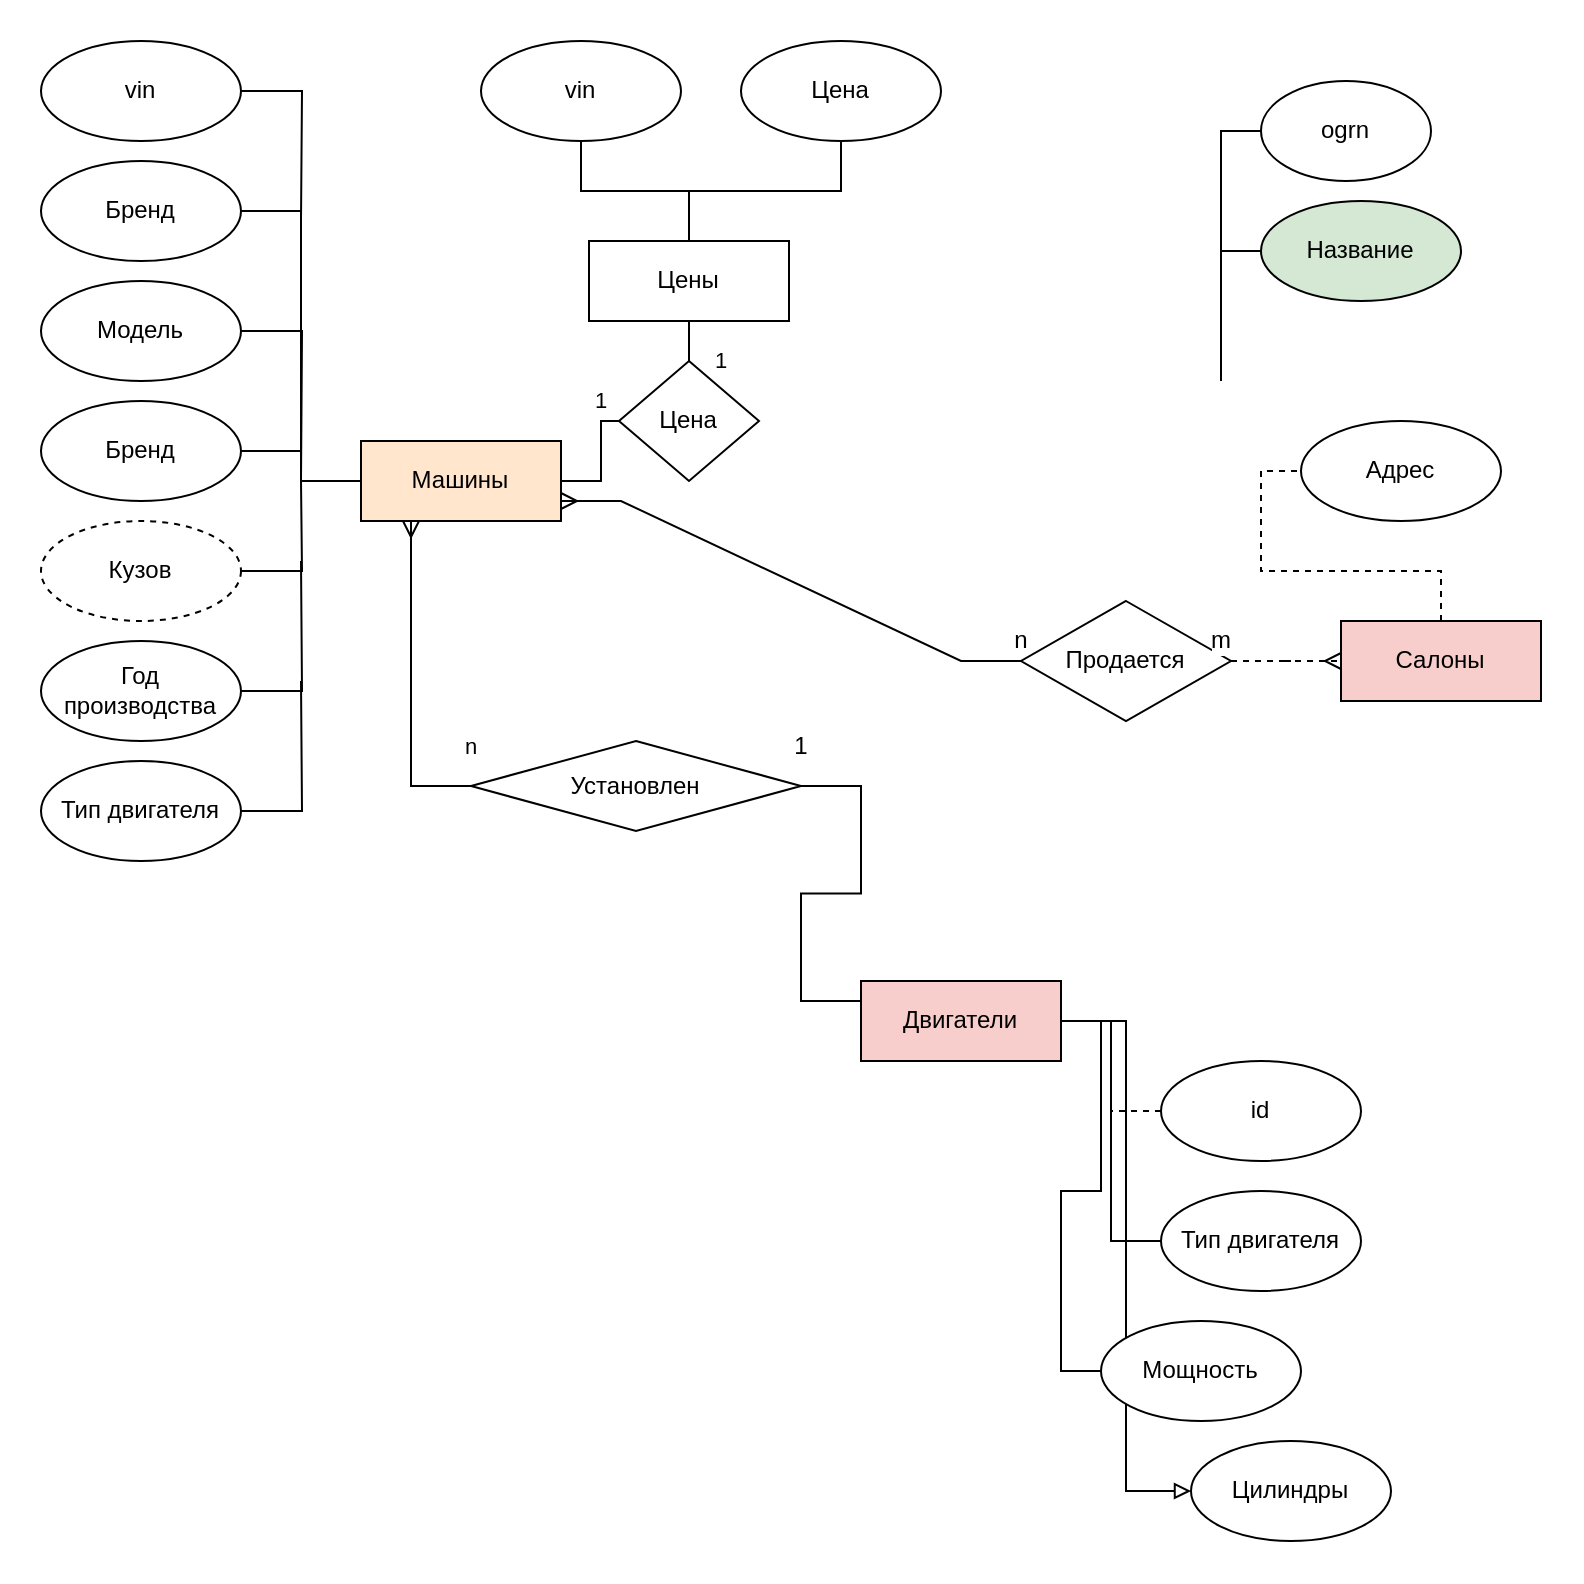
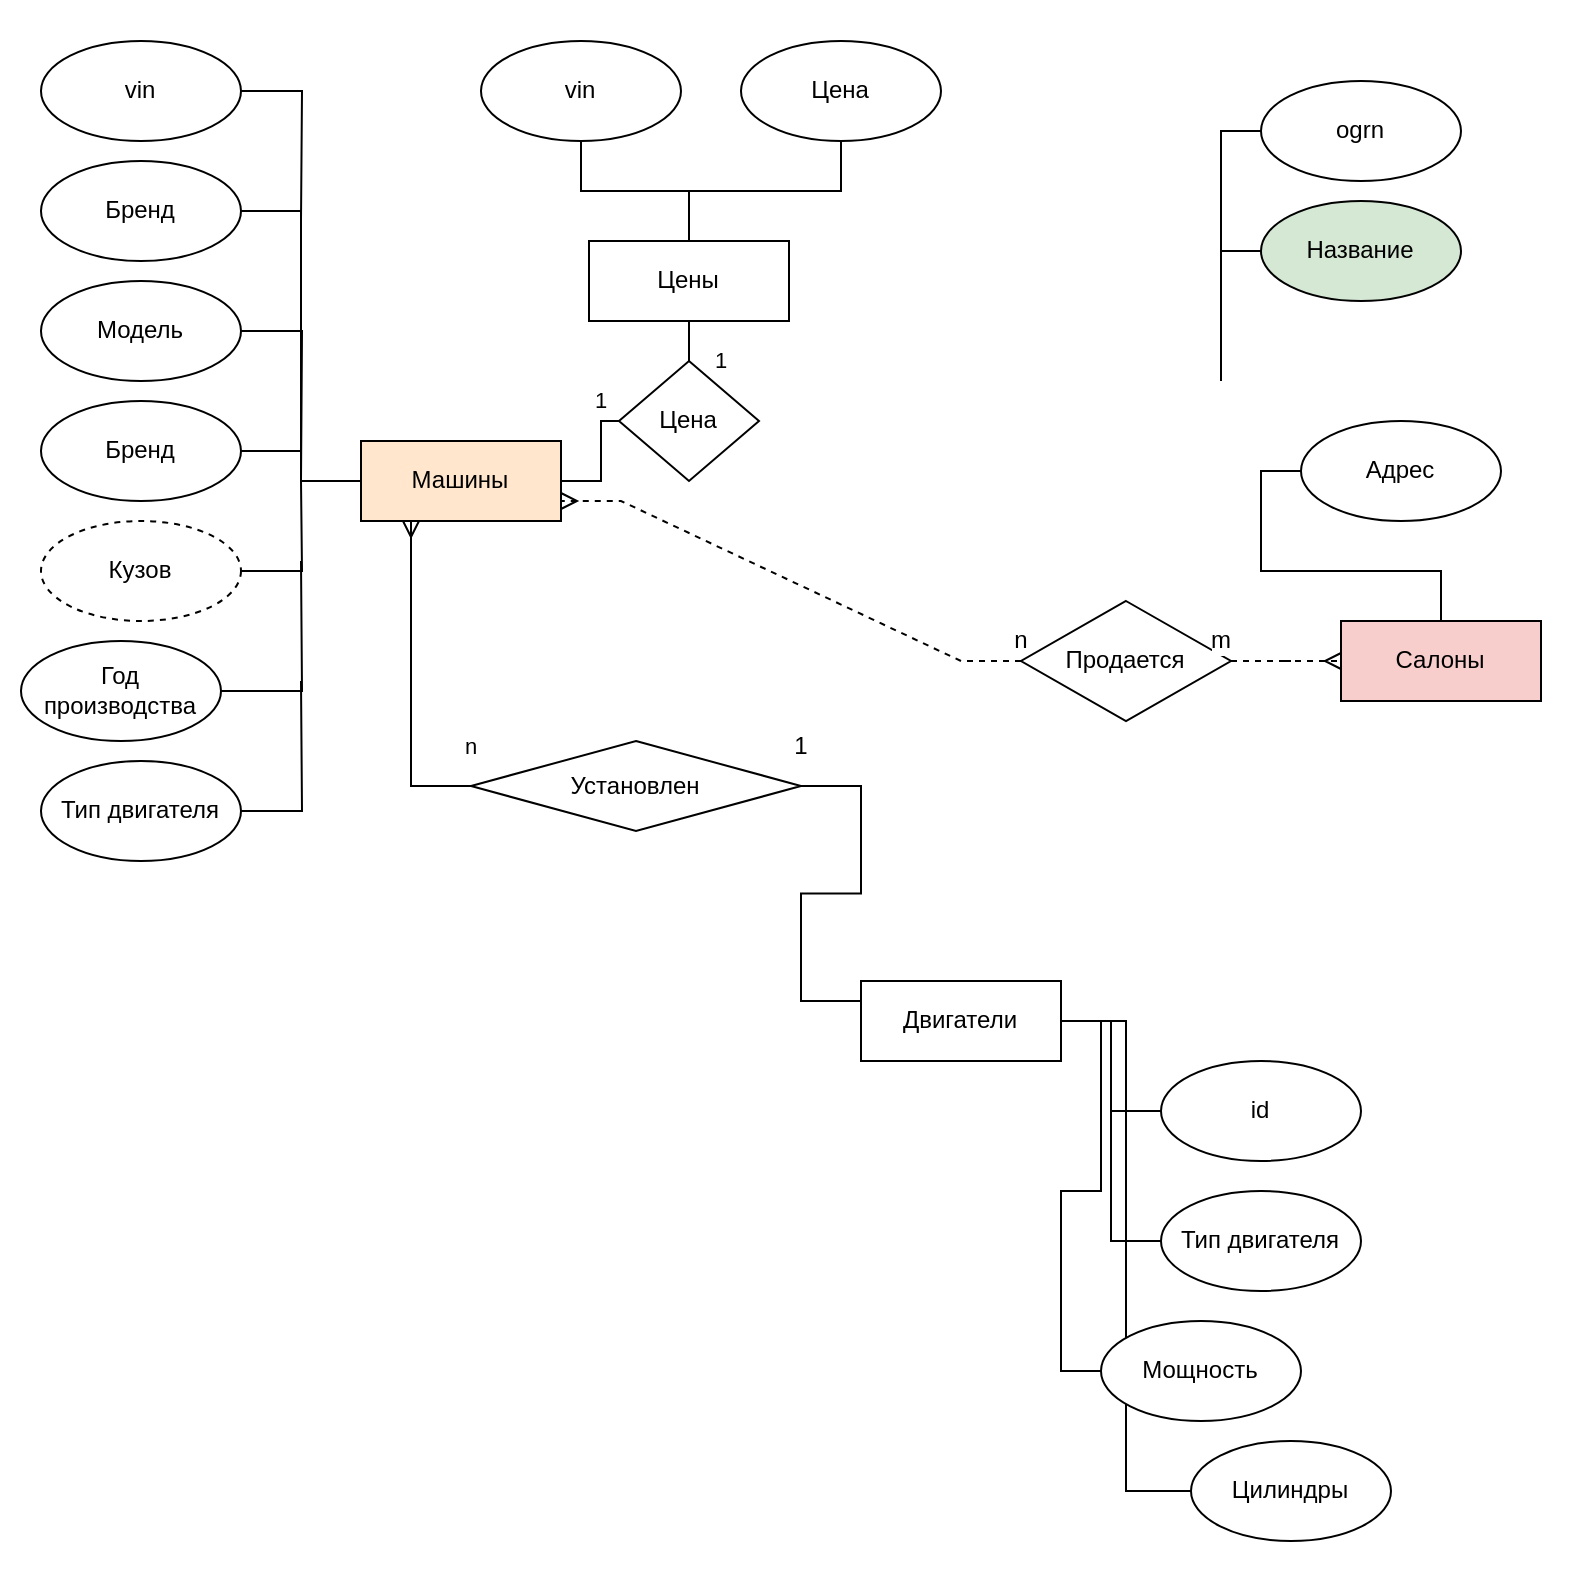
node "ogrn": size 170x100 -> 200x100
edge "Адрес" -- "Салоны": style dashed -> solid
edge "Продается" -> "Машины": style solid -> dashed
node "Год производства": moved (141, 691) -> (121, 691)
node "Двигатели": fillcolor #f8cecc -> #ffffff
edge "Двигатели" -- "id": style dashed -> solid
edge "Двигатели" -> "Цилиндры": arrowhead block -> none
